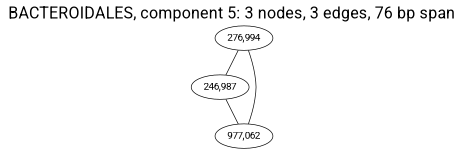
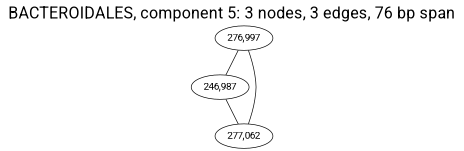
node "276,994": label "276,994" -> "276,997"
node "977,062": label "977,062" -> "277,062"
